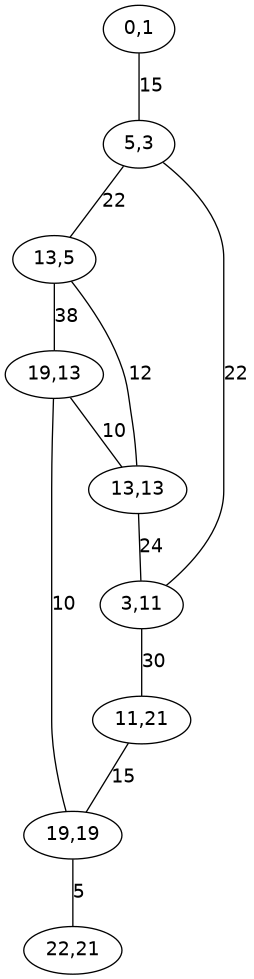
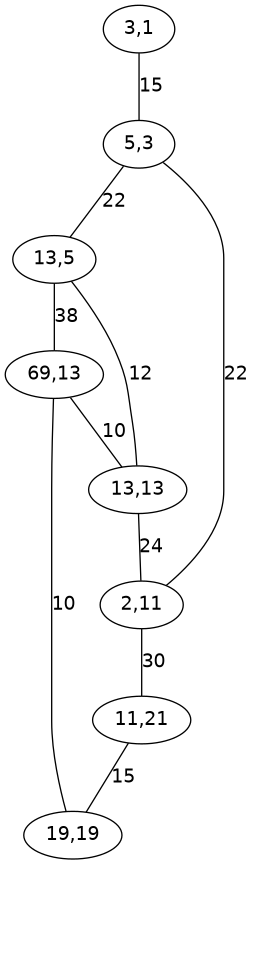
node "0,1": label "0,1" -> "3,1"
node "19,13": label "19,13" -> "69,13"
node "3,11": label "3,11" -> "2,11"
node "22,21": removed
